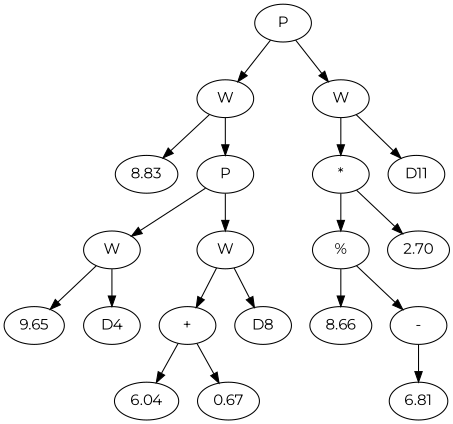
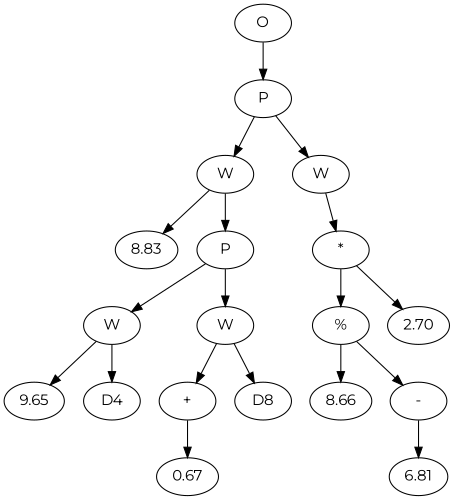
node "O": added
node "D11": removed
node "6.04": removed
